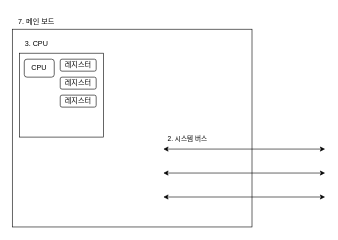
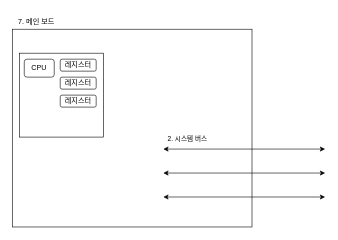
node "3. CPU": removed
